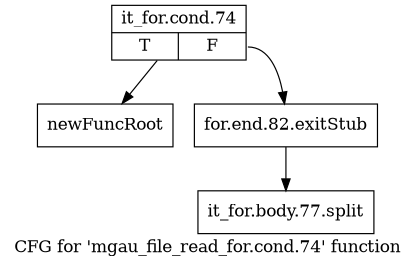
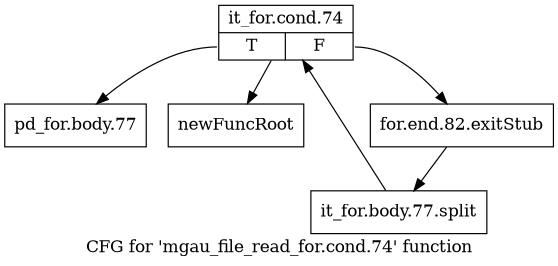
node "pd_for.body.77": added
edge "it_for.body.77.split" -> "it_for.cond.74": added
